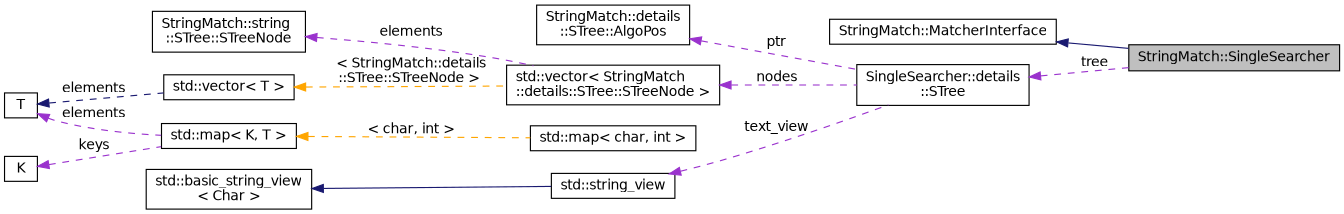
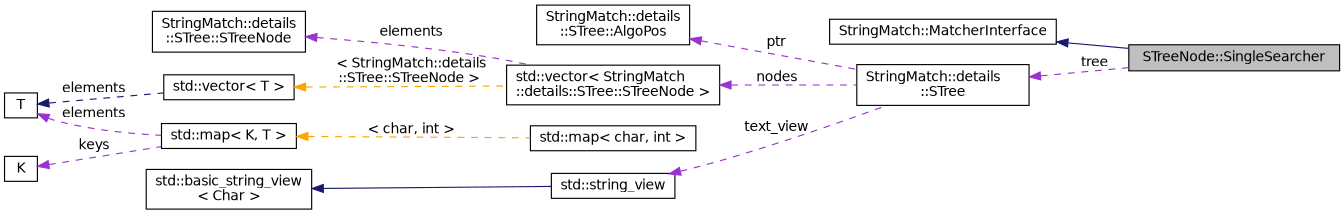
node "StringMatch::string ::STree::STreeNode": label "StringMatch::string ::STree::STreeNode" -> "StringMatch::details ::STree::STreeNode"
node "StringMatch::SingleSearcher": label "StringMatch::SingleSearcher" -> "STreeNode::SingleSearcher"
node "SingleSearcher::details ::STree": label "SingleSearcher::details ::STree" -> "StringMatch::details ::STree"
